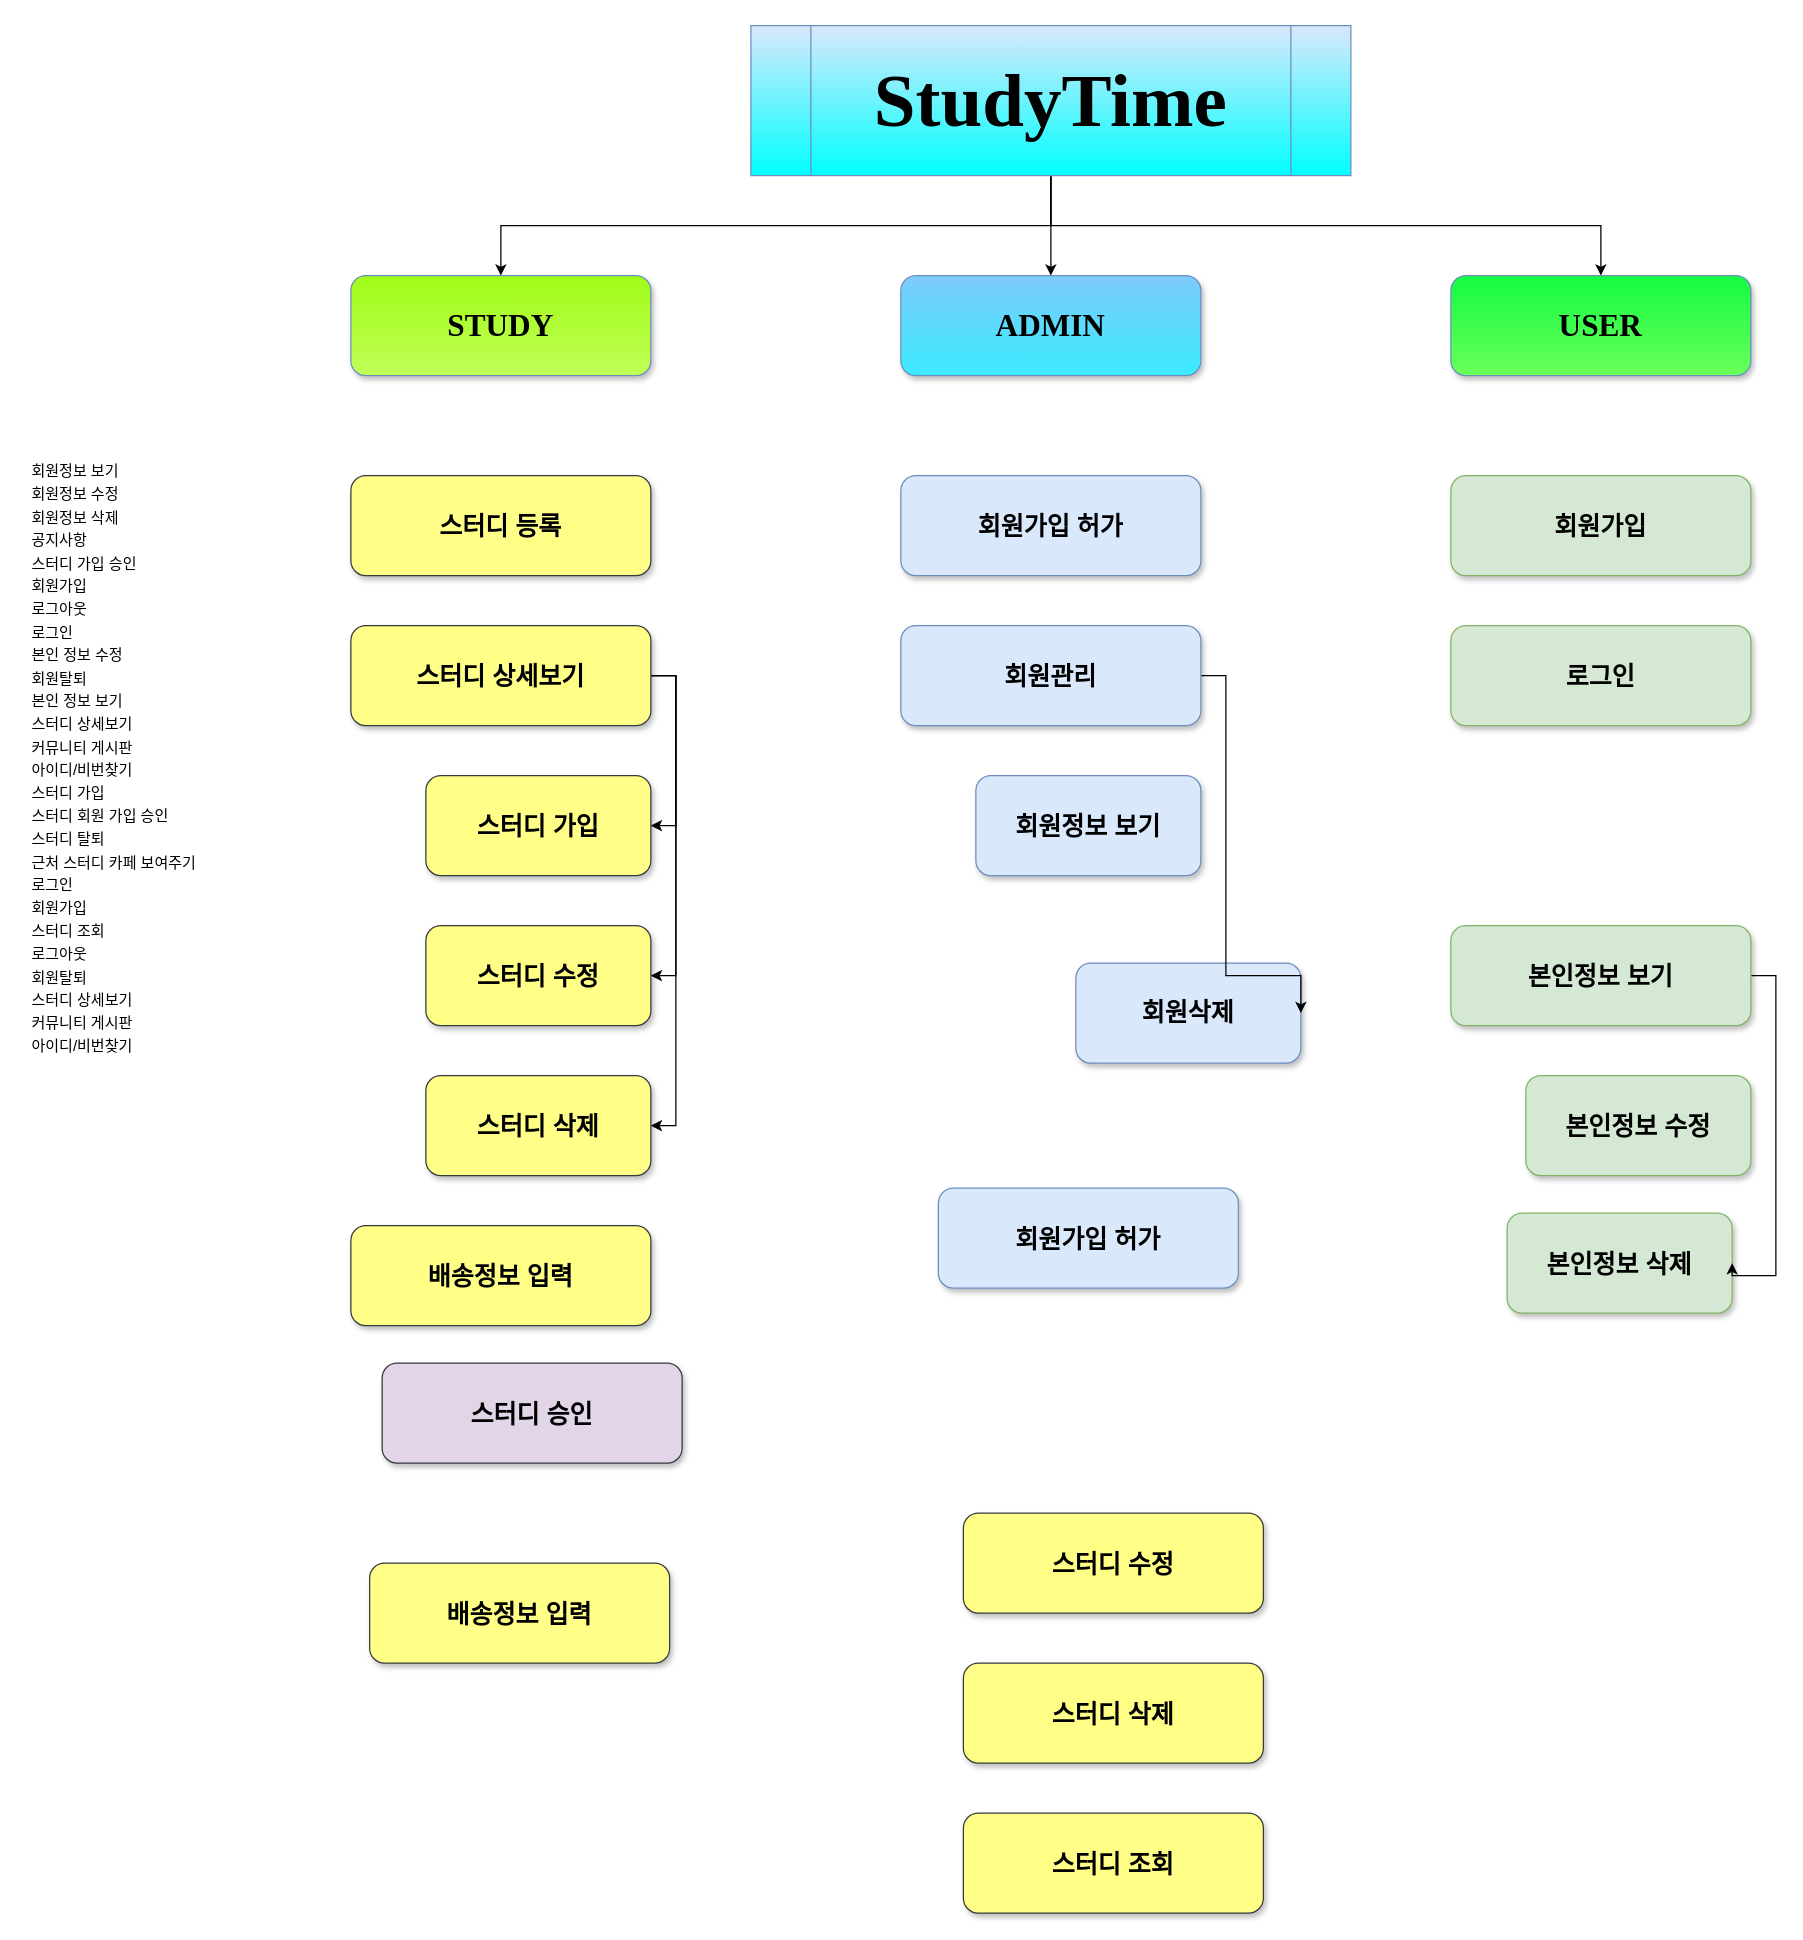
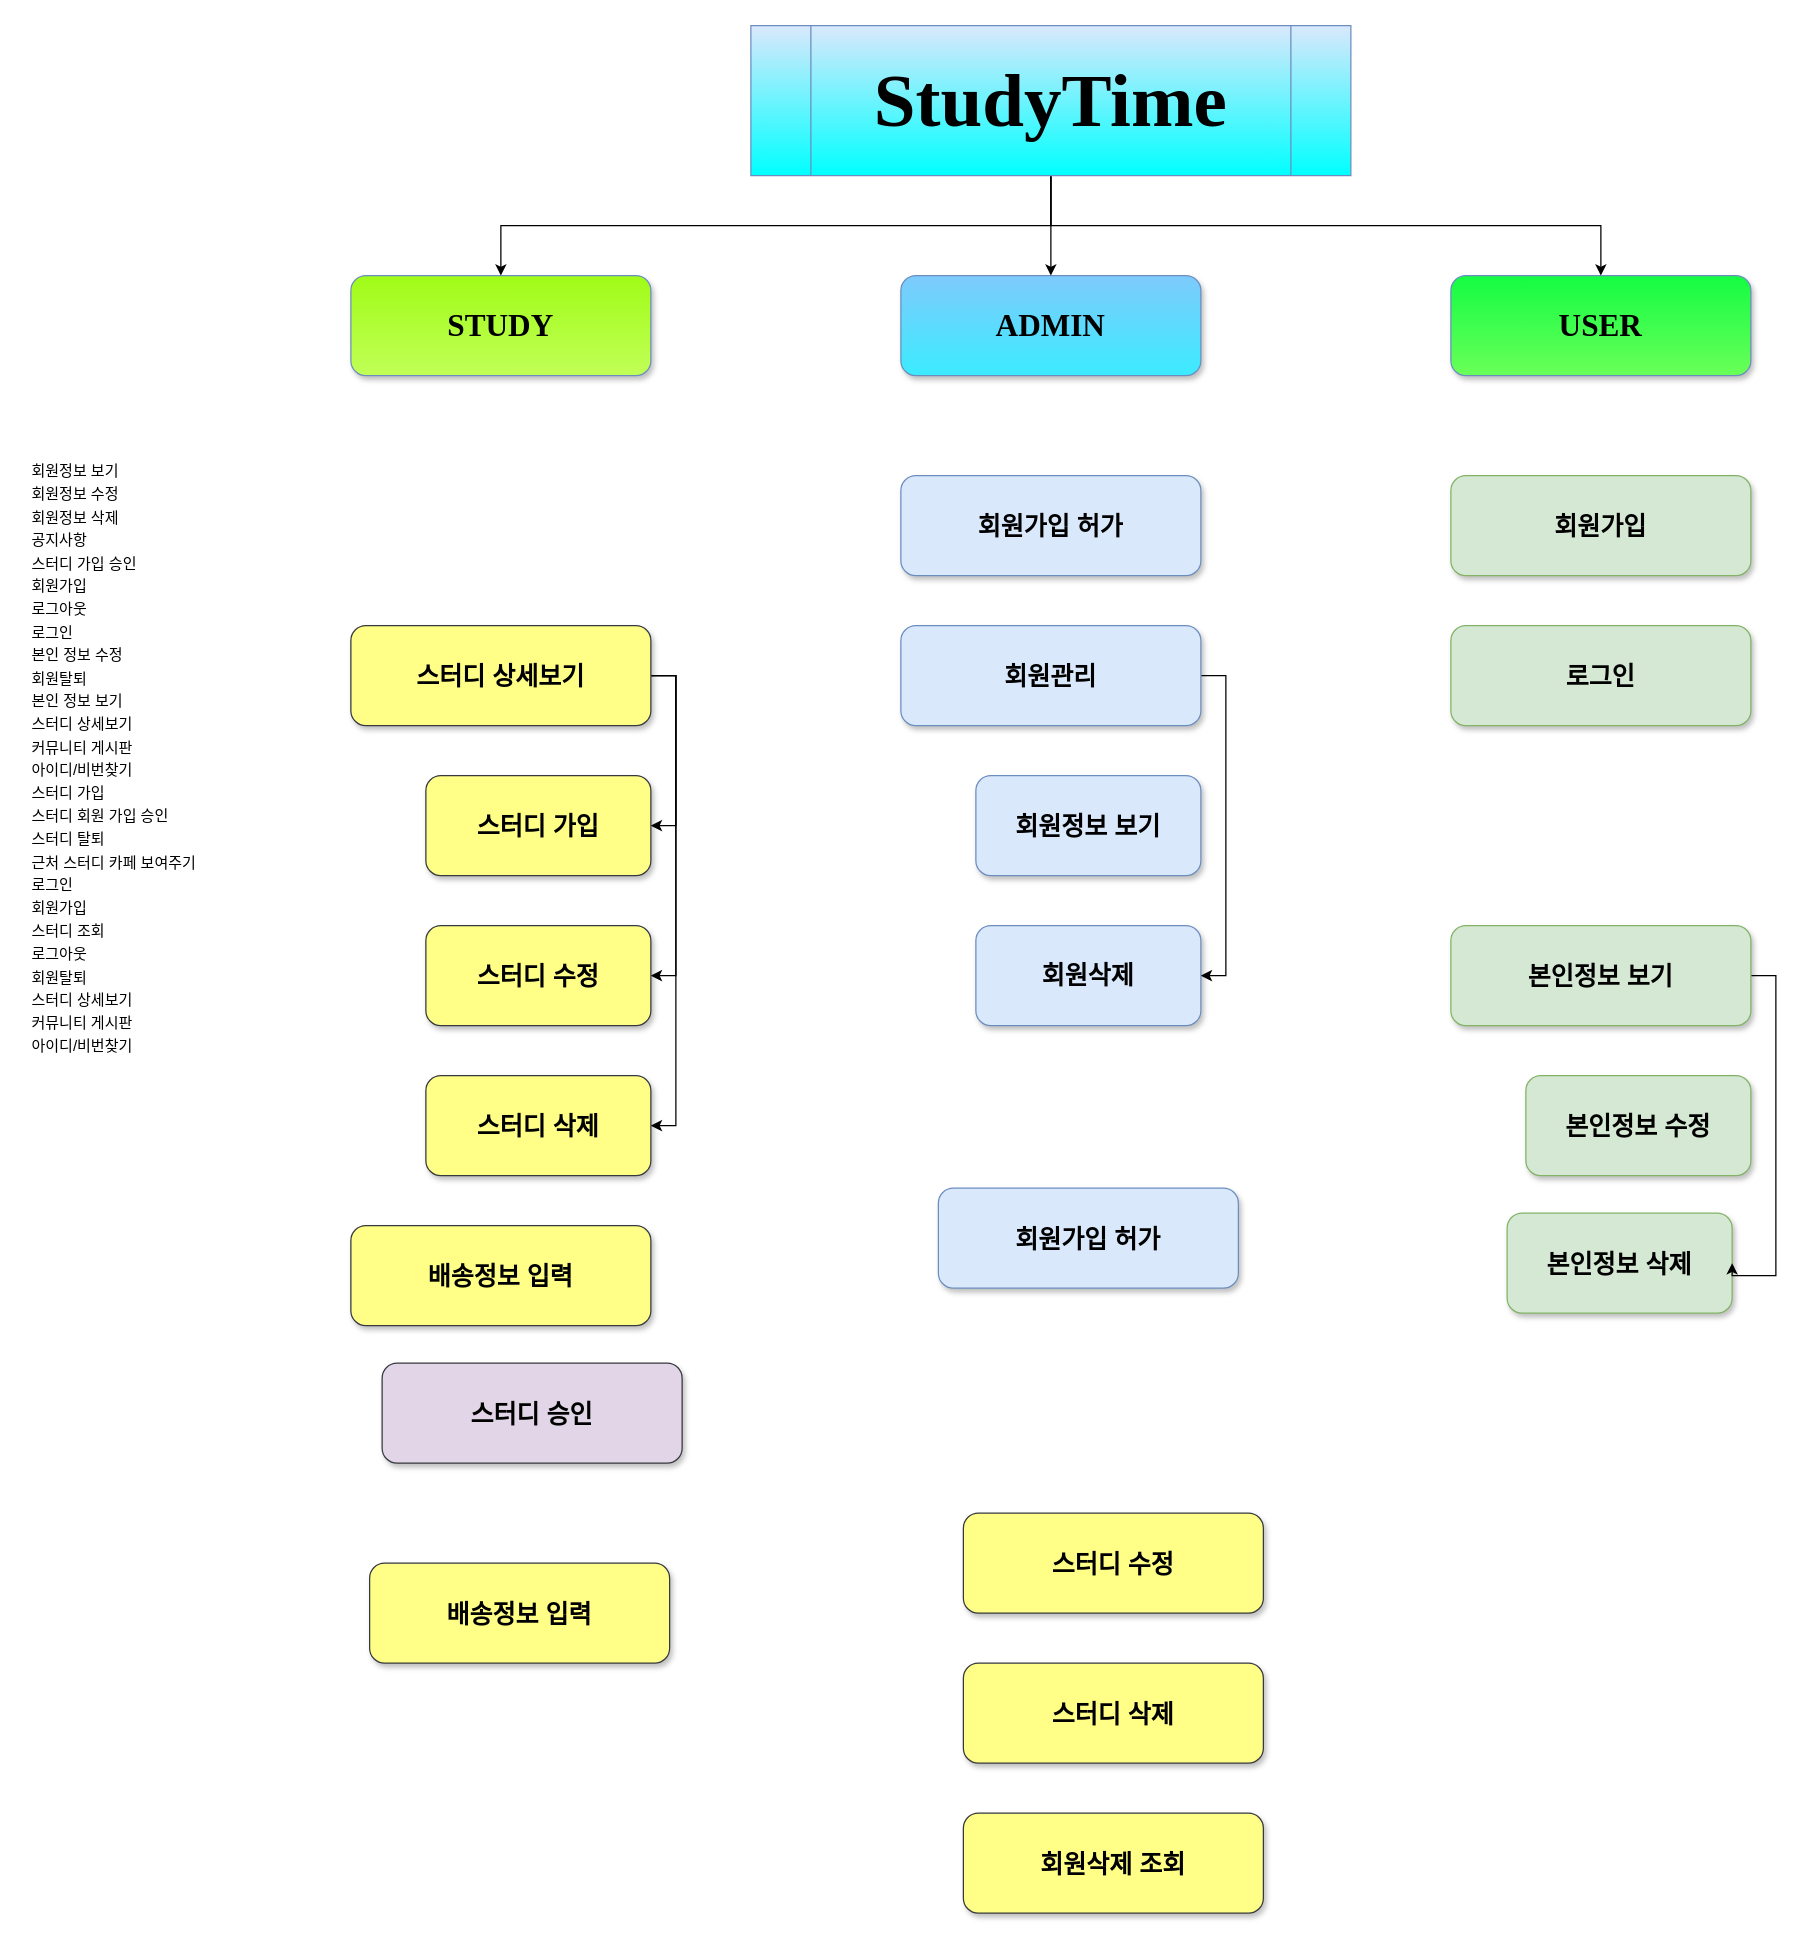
node "스터디 등록": removed
node "회원삭제": moved (1188, 1013) -> (1088, 976)
node "스터디 조회": label "스터디 조회" -> "회원삭제 조회"
